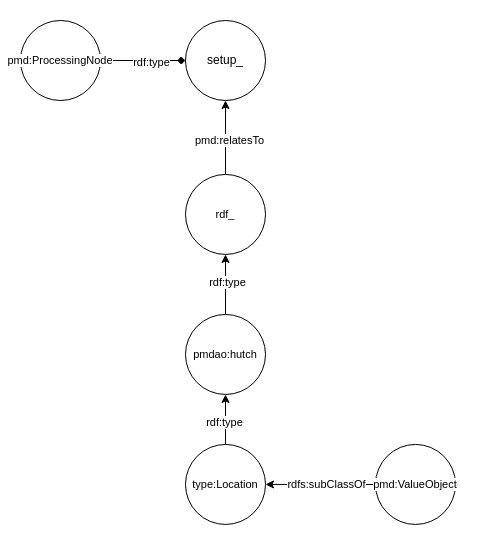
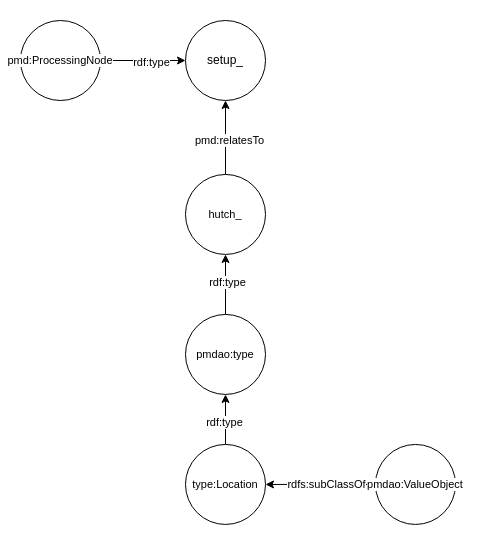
edge "pmd:ProcessingNode" -> "setup_": arrowhead diamond -> classic
node "rdf_": label "rdf_" -> "hutch_"
node "pmdao:hutch": label "pmdao:hutch" -> "pmdao:type"
node "pmd:ValueObject": label "pmd:ValueObject" -> "pmdao:ValueObject"
